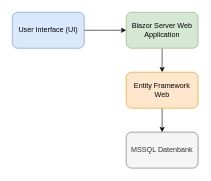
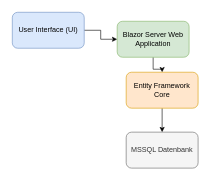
node "Blazor Server Web Application": moved (162, 30) -> (153, 39)
node "Entity Framework Web": label "Entity Framework Web" -> "Entity Framework Core"
